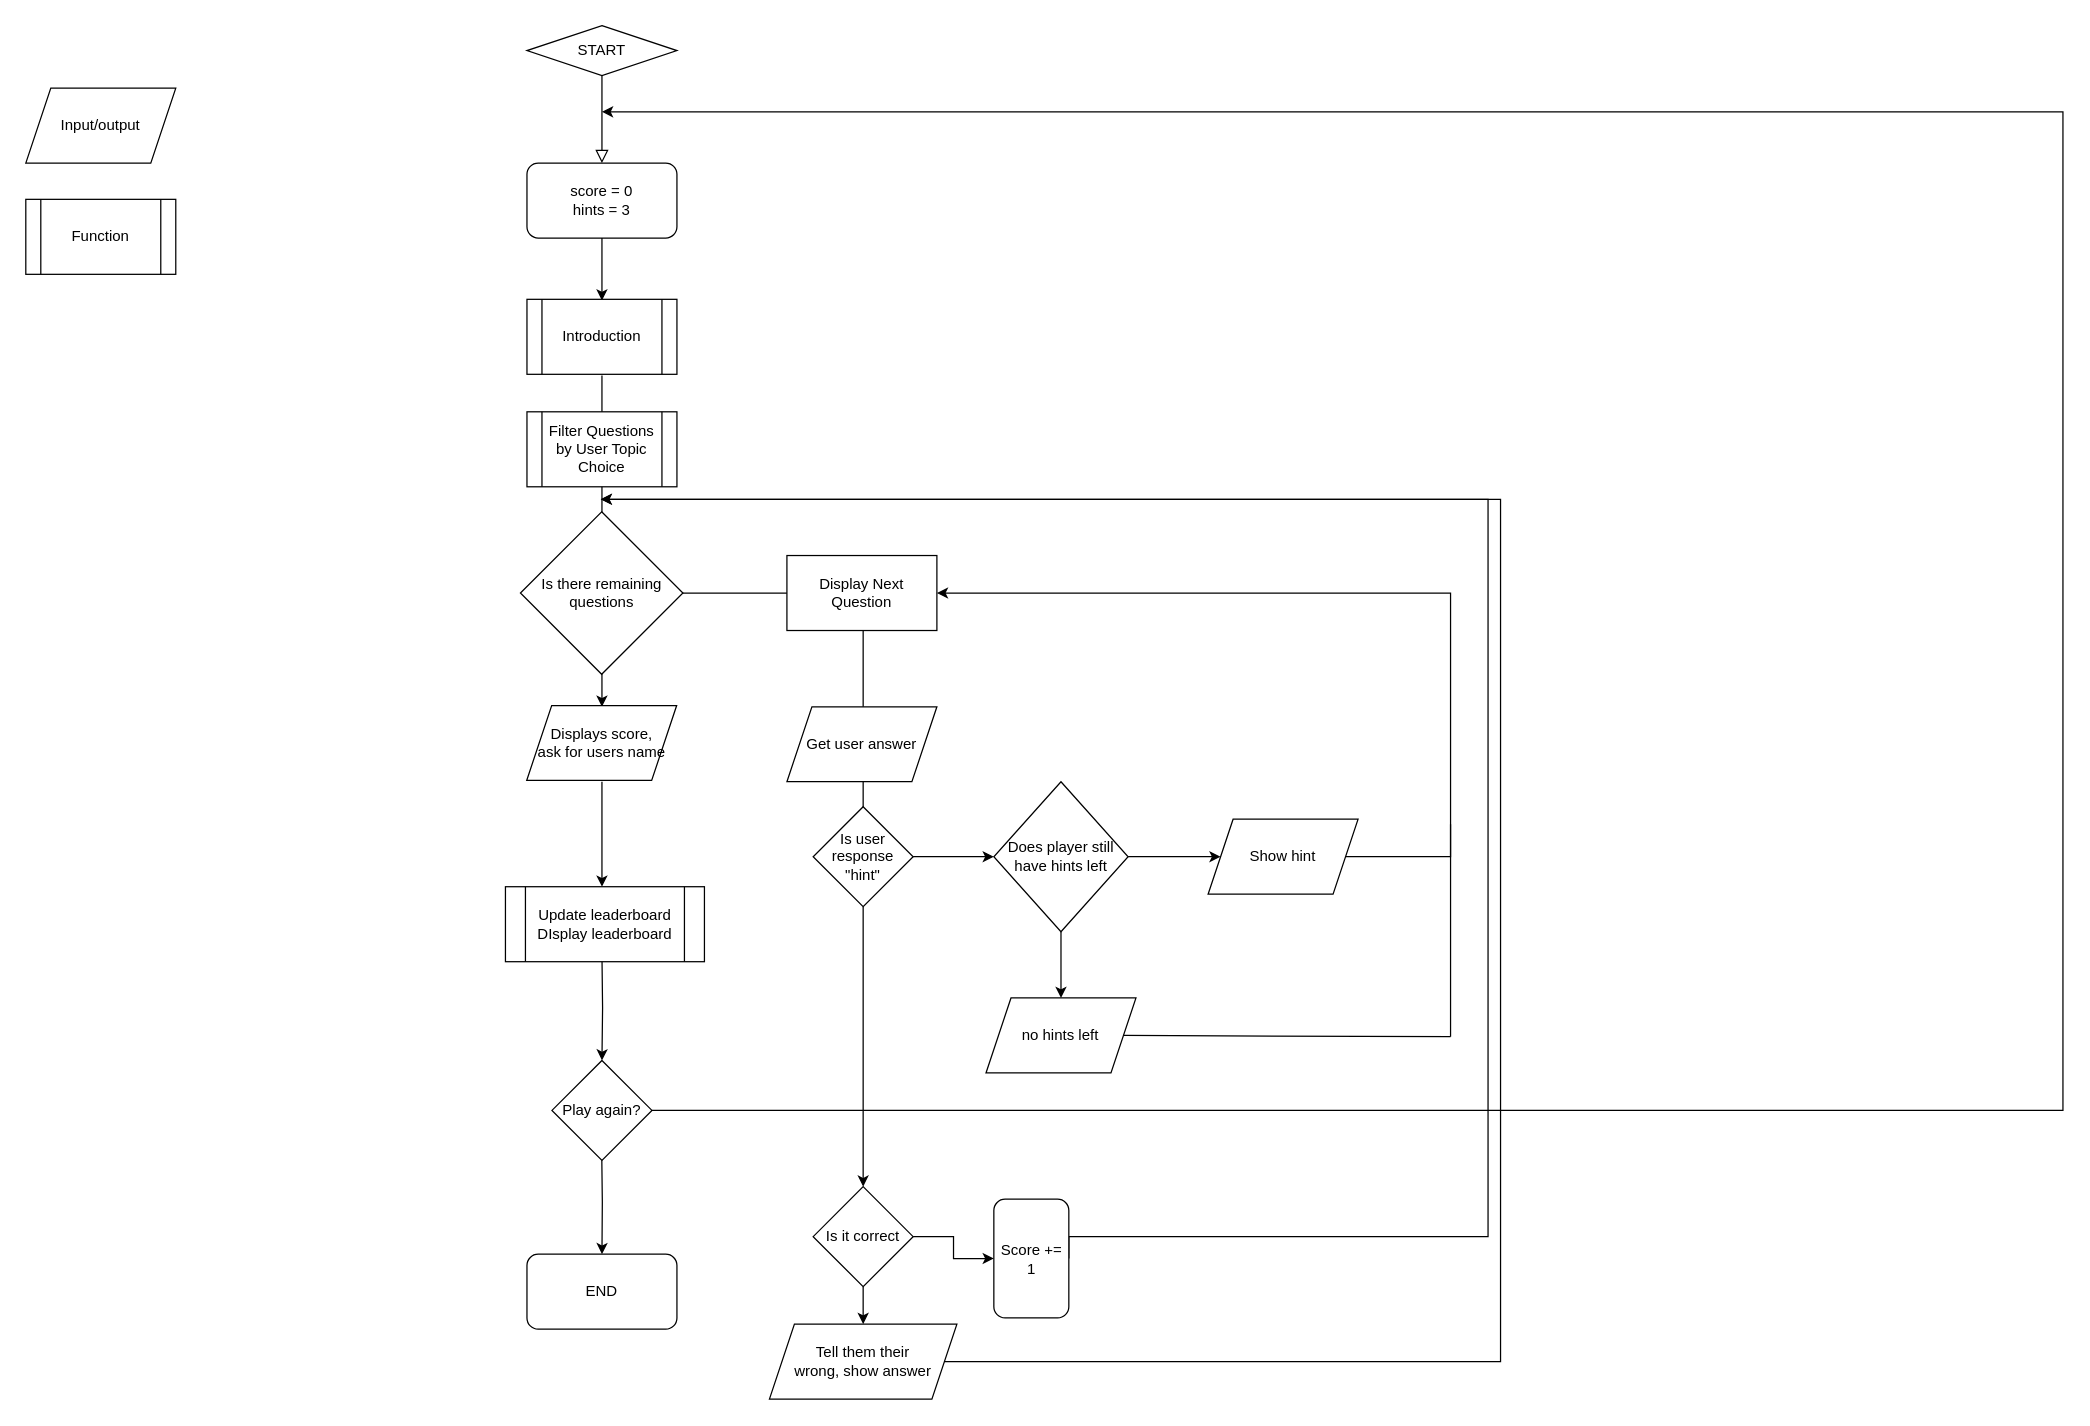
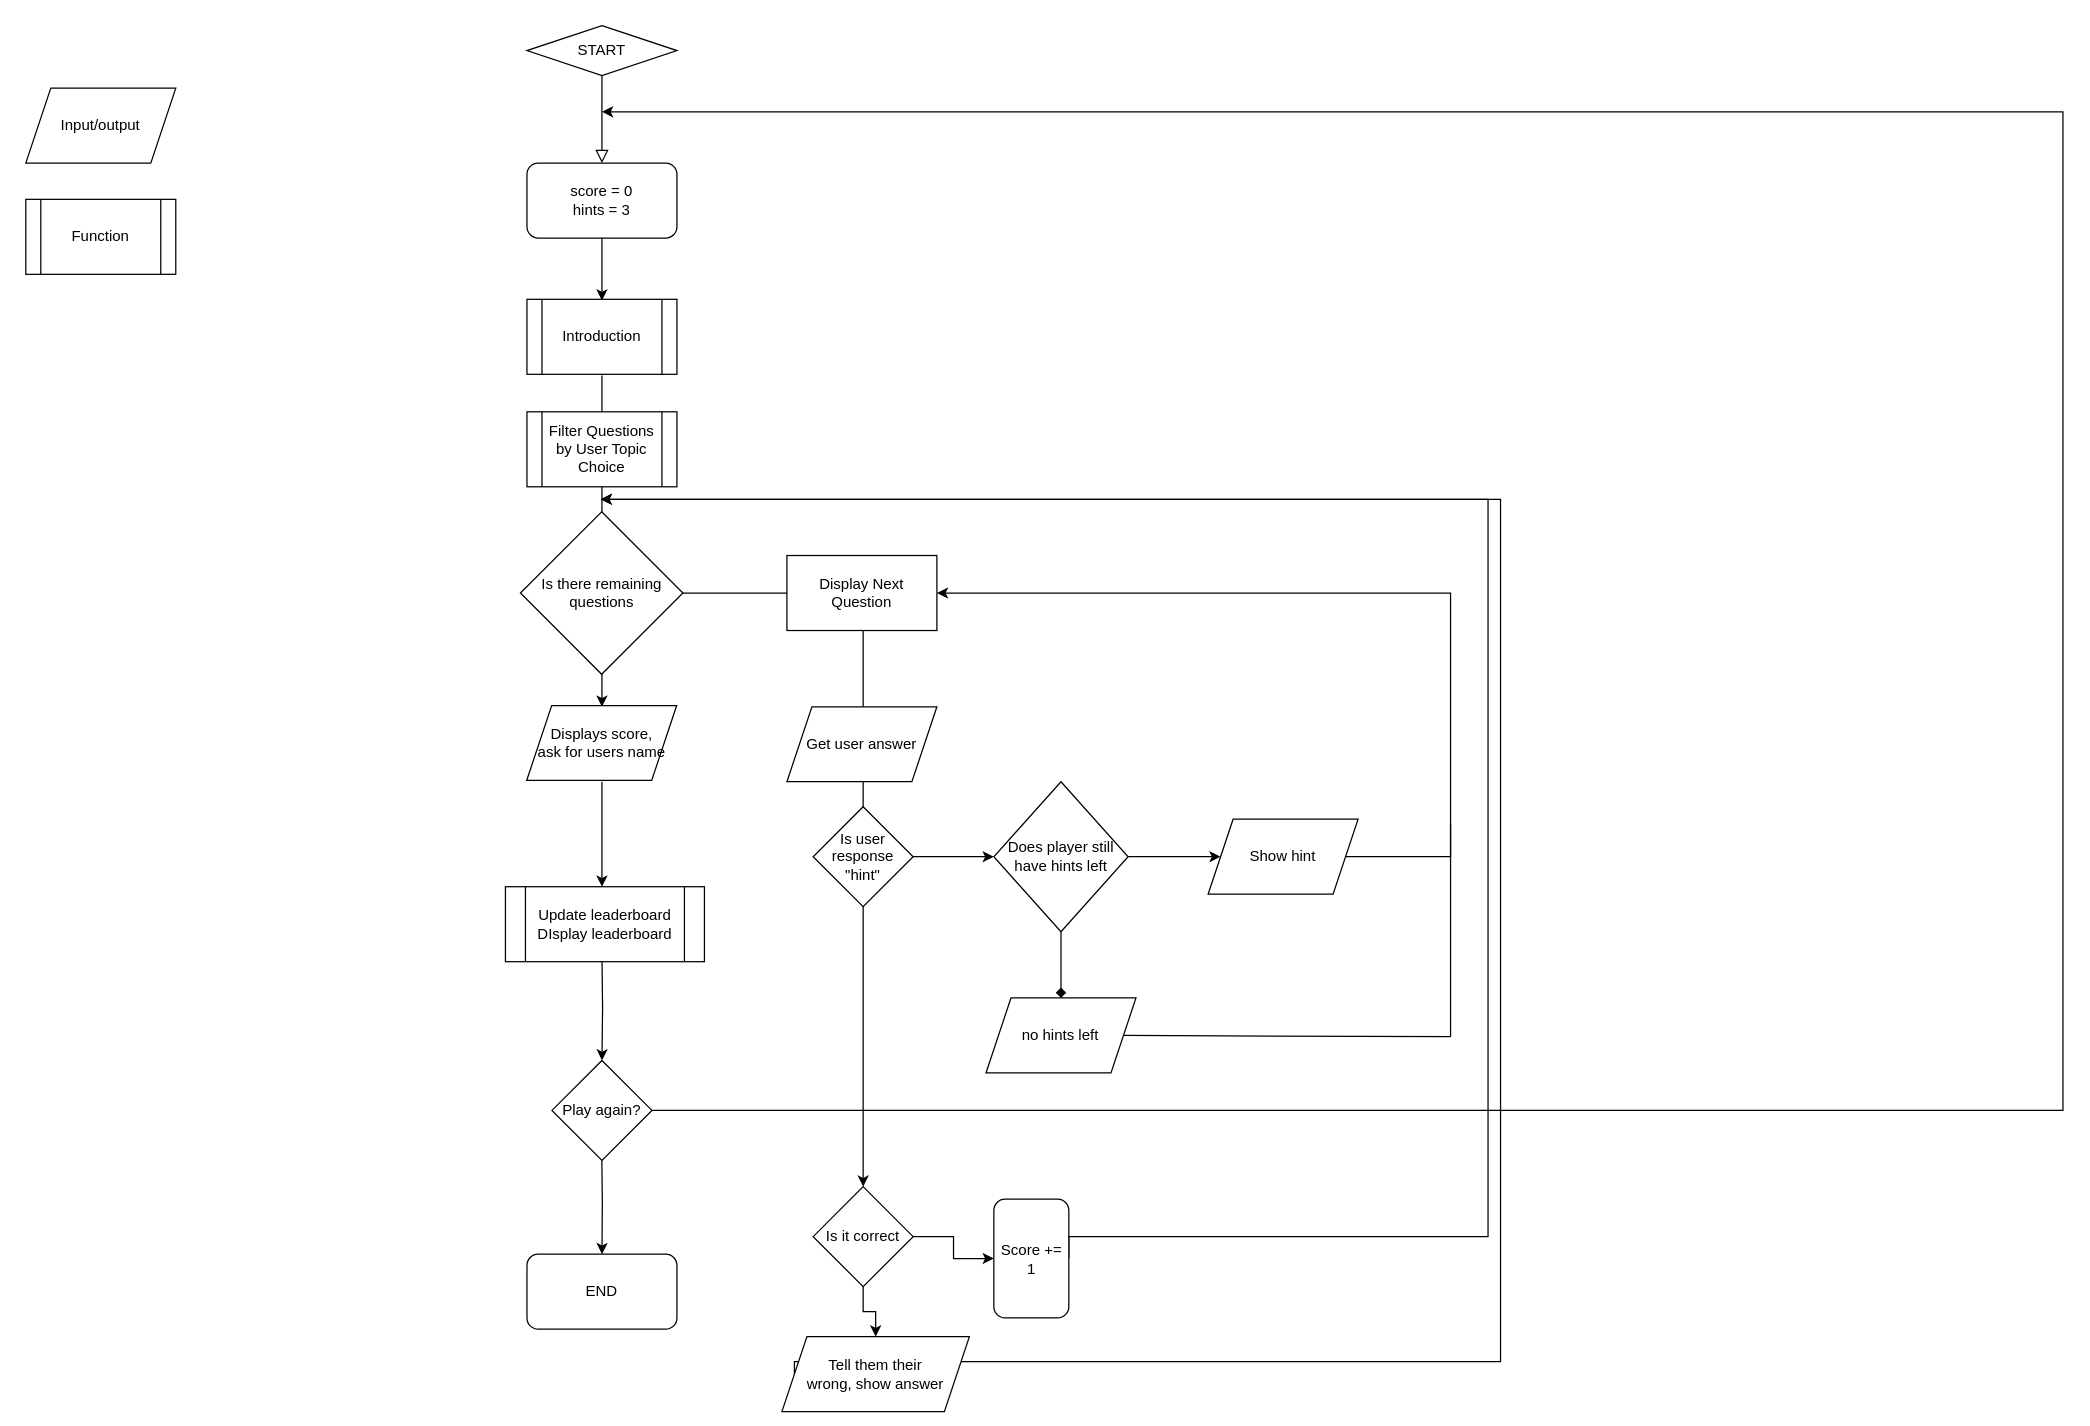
edge "Does player still have hints left" -> "no hints left": arrowhead classic -> diamond
node "Tell them their wrong, show answer": moved (863, 1362) -> (876, 1374)
